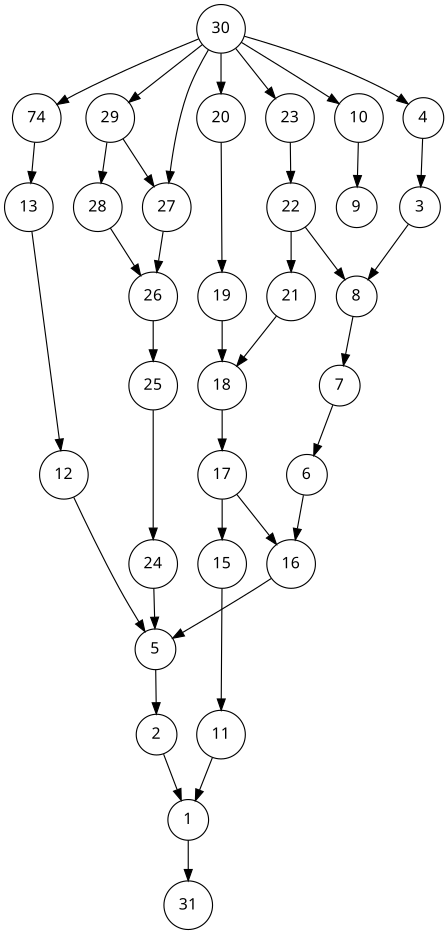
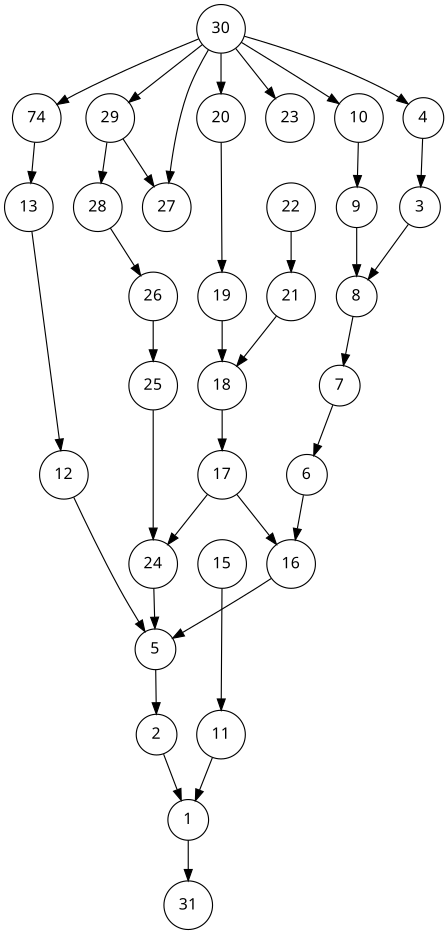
edge "23" -> "22": removed
edge "27" -> "26": removed
edge "22" -> "8": now "9" -> "8"
edge "17" -> "15": now "17" -> "24"
